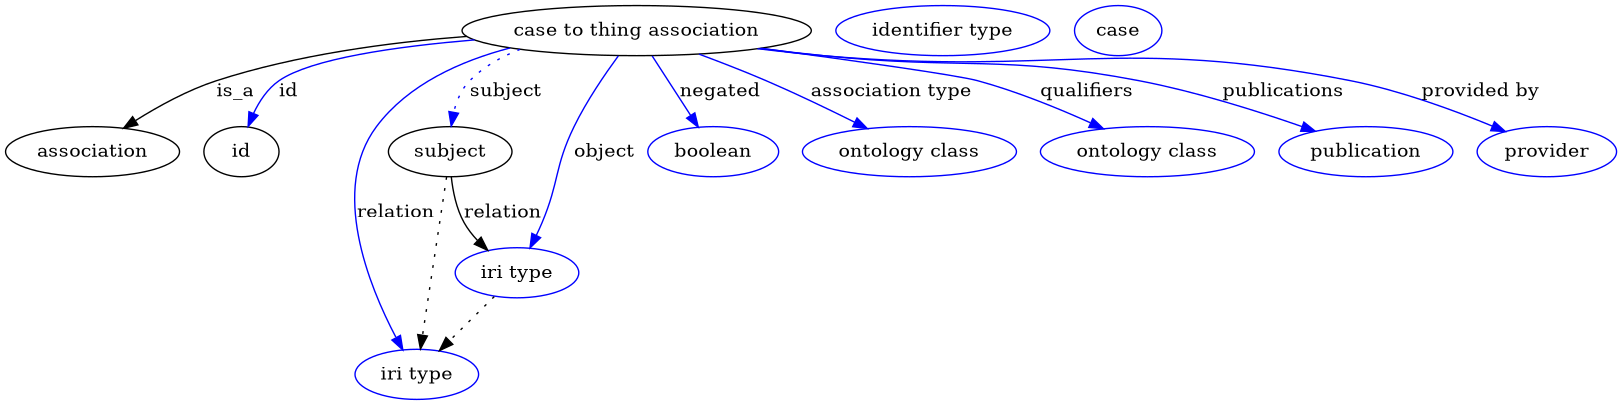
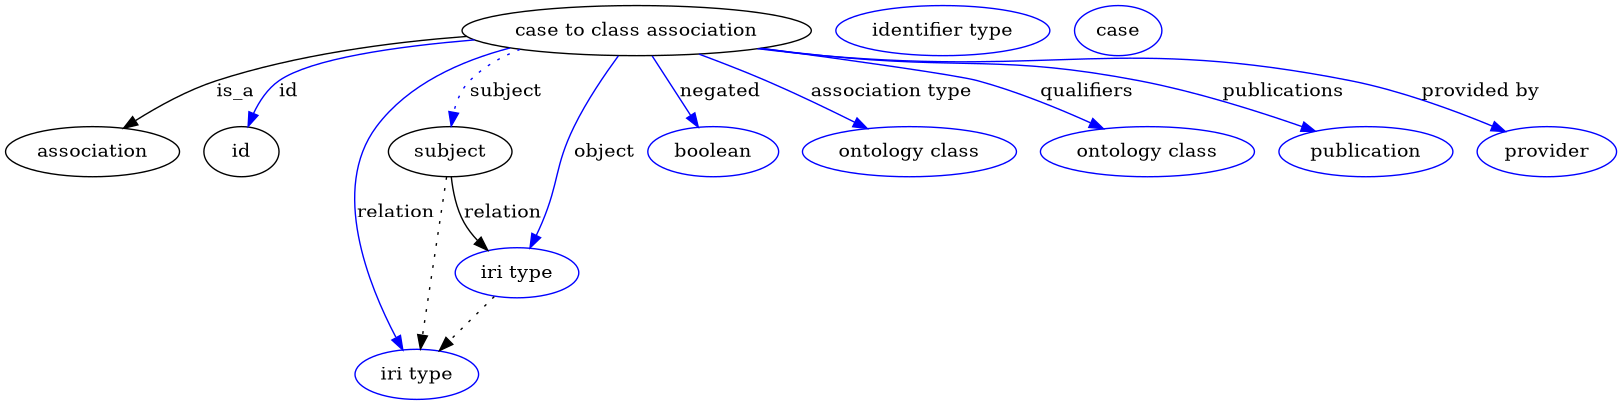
node "case to thing association": label "case to thing association" -> "case to class association"
